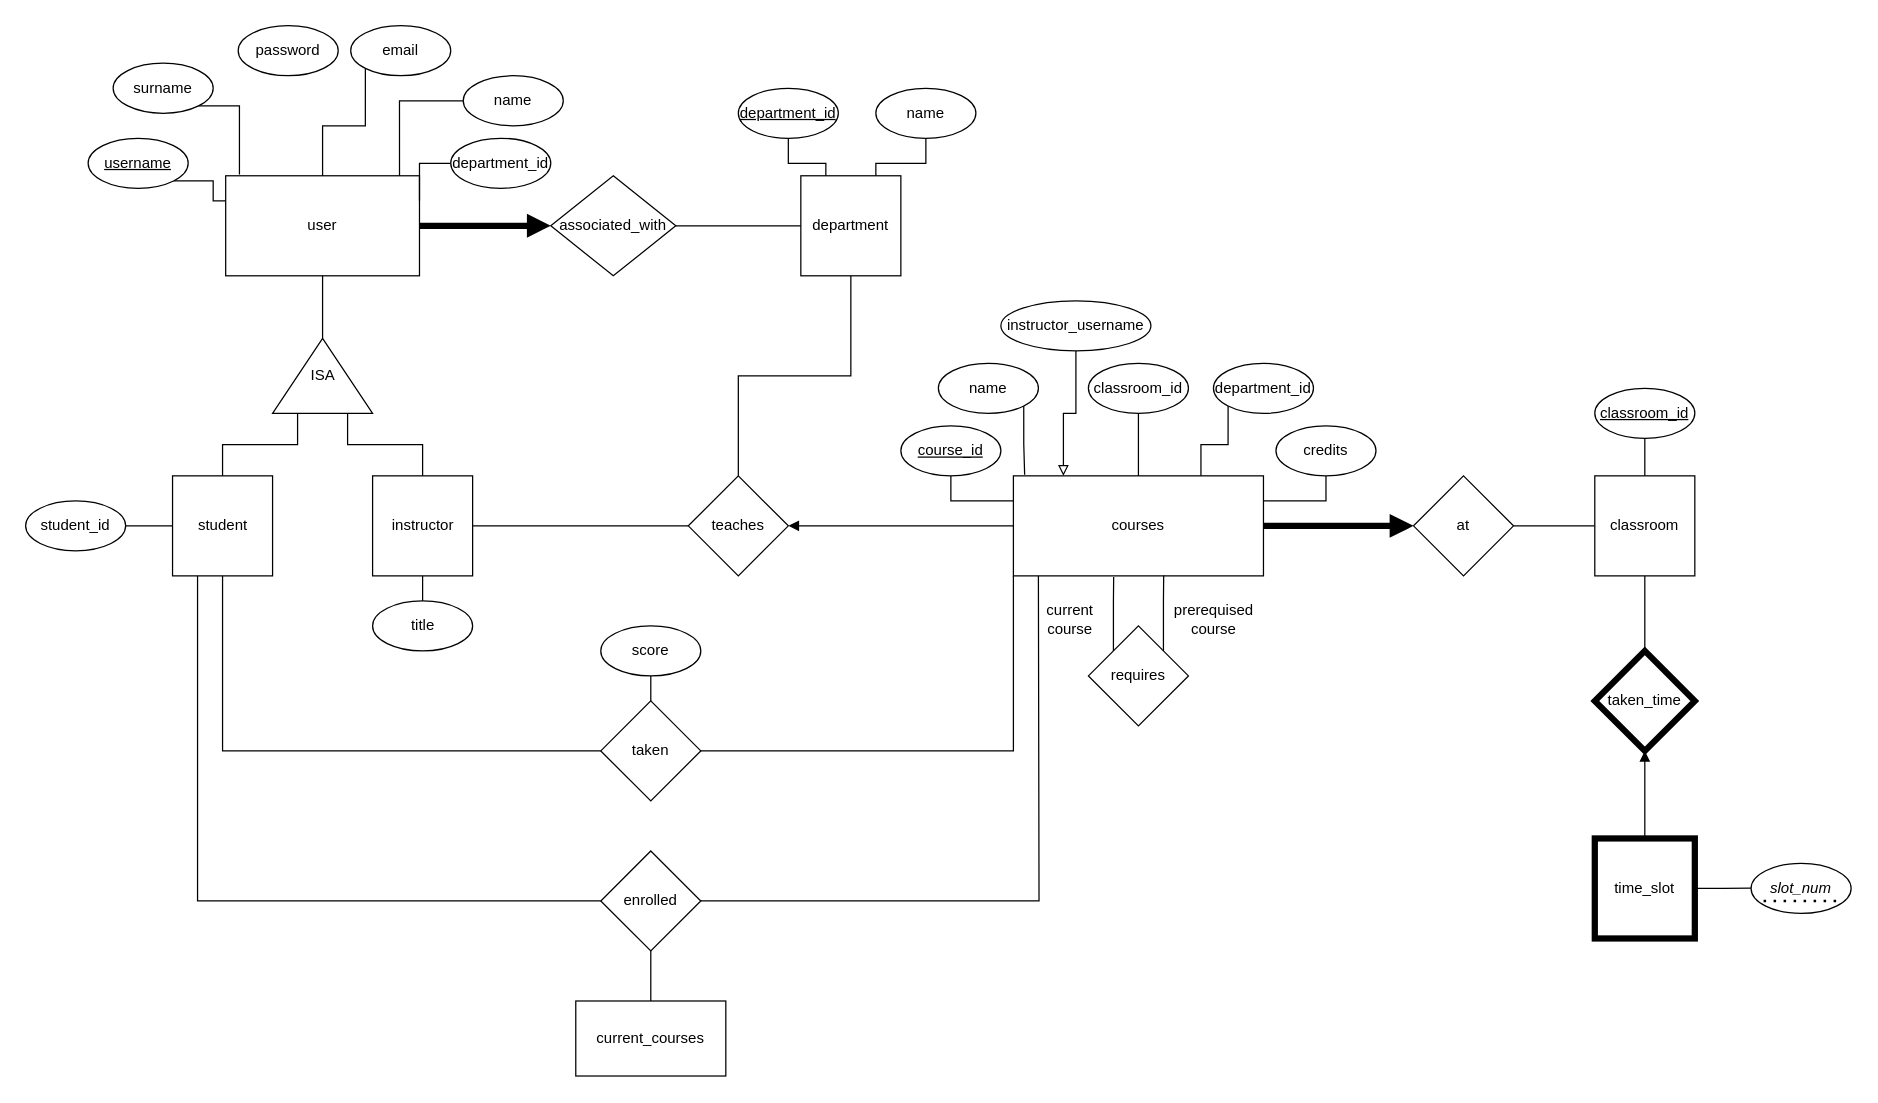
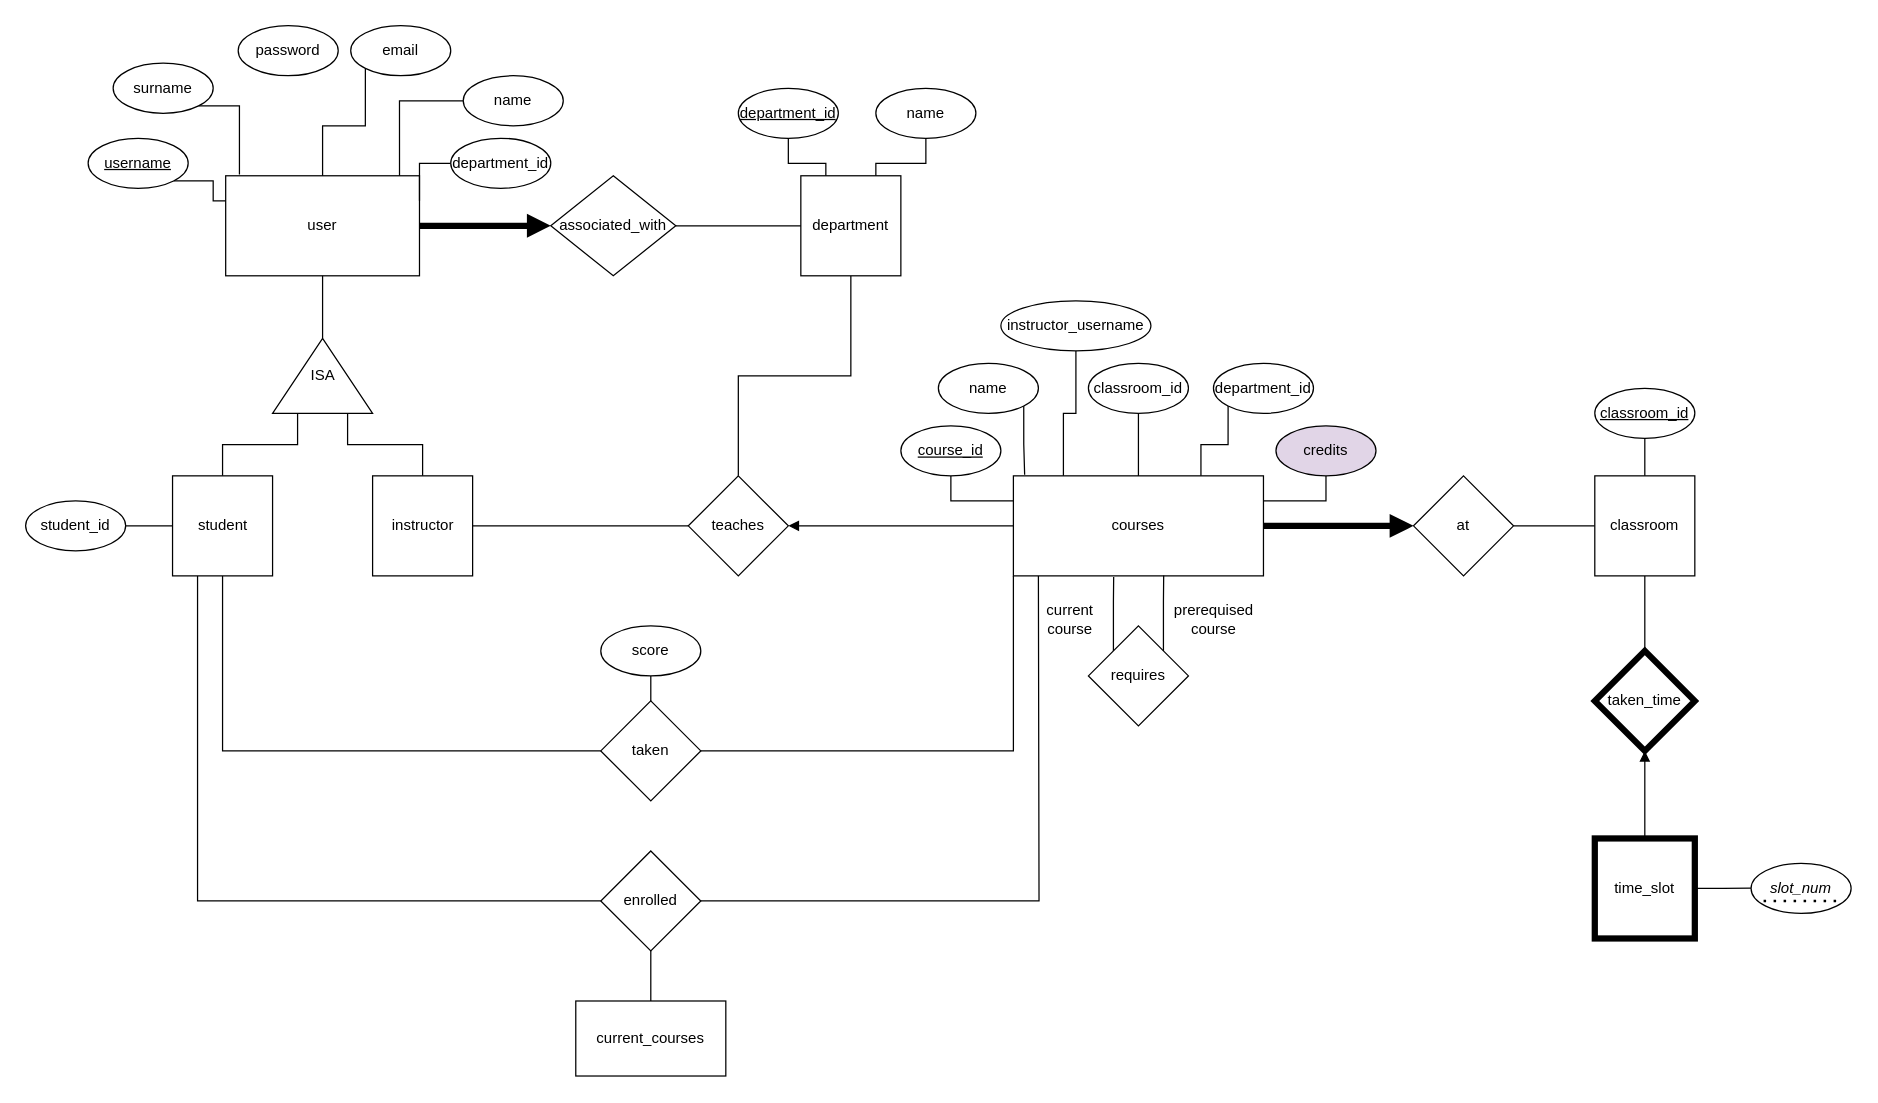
node "credits": fillcolor #ffffff -> #e1d5e7
edge "instructor_username" -> "courses": arrowhead block -> none
edge "instructor" -- "title": removed
node "title": removed
